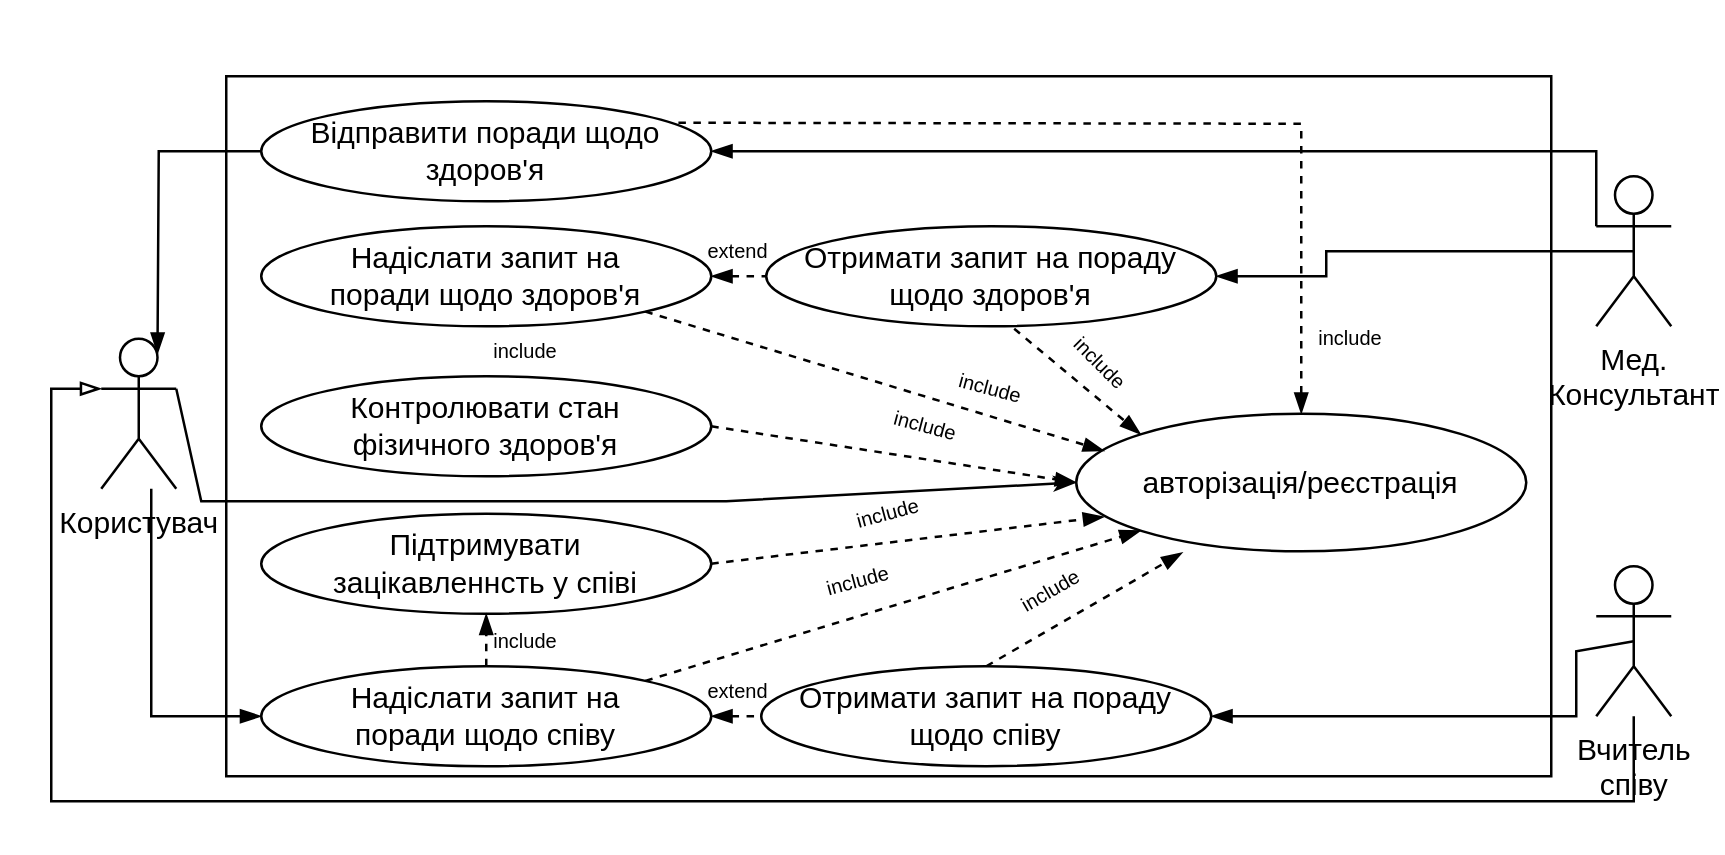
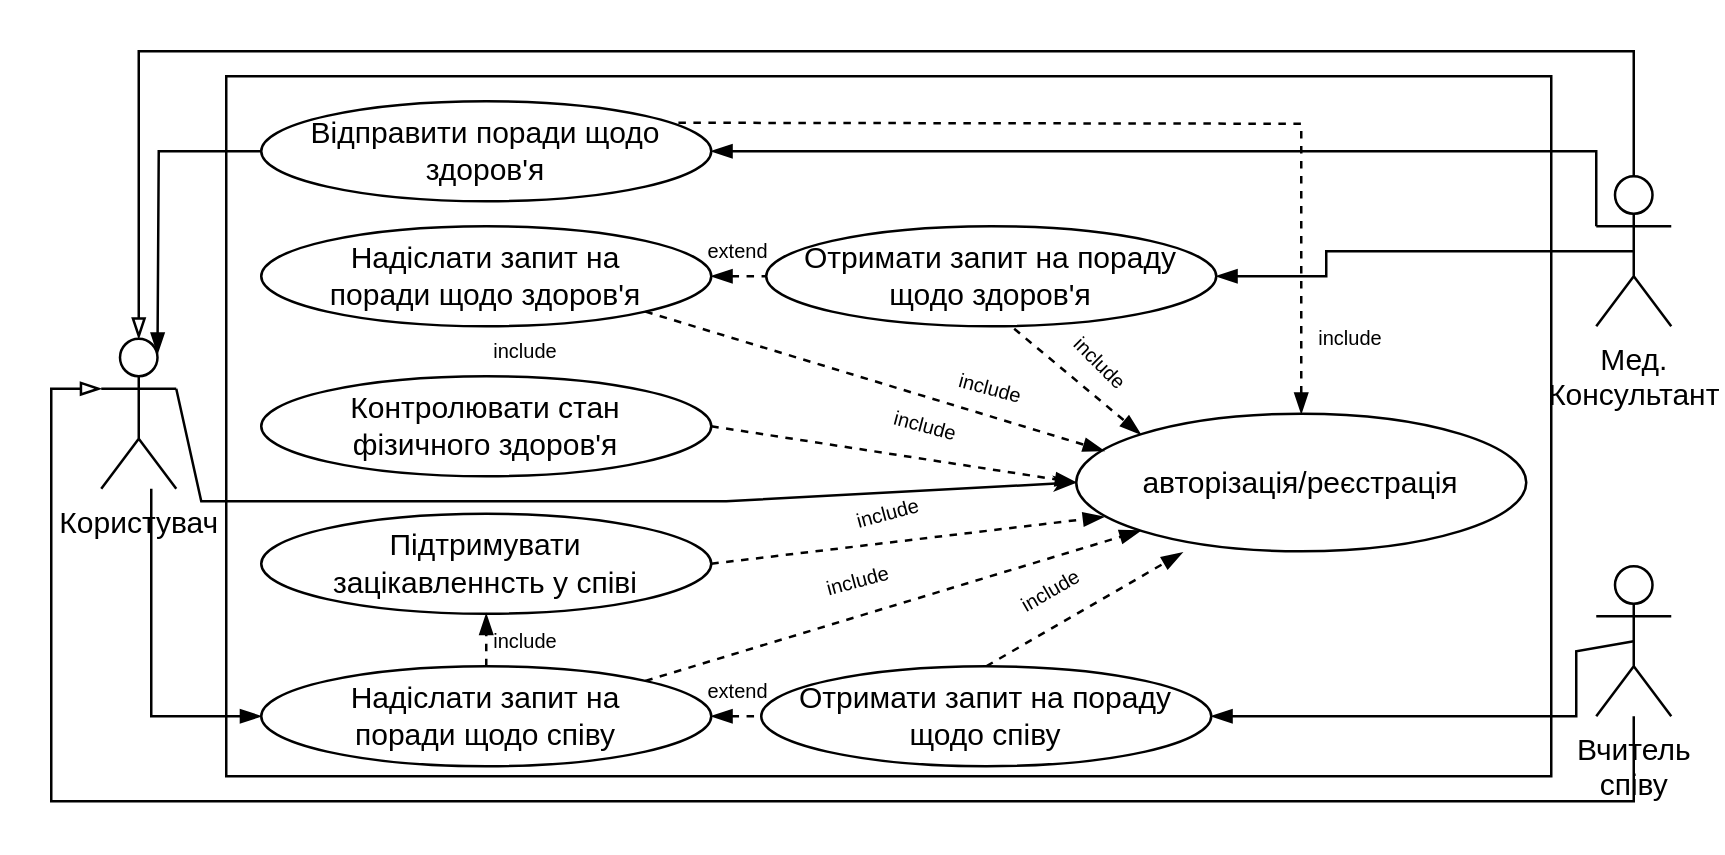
edge "Мед. Консультант" -> "Користувач": added
